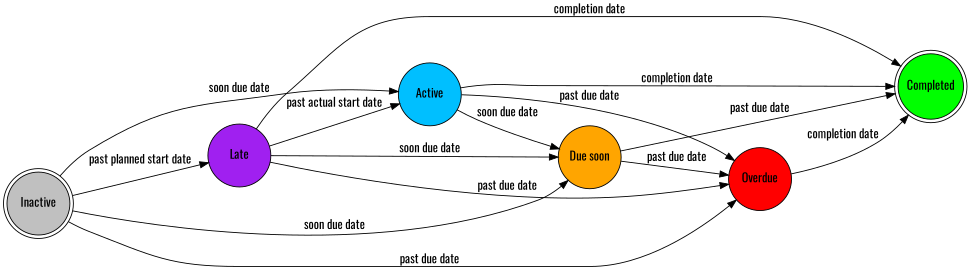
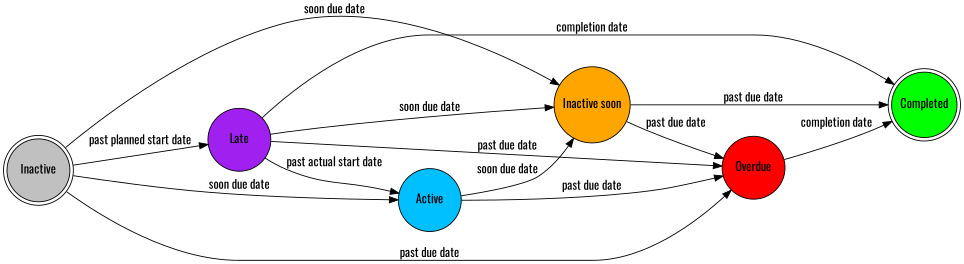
edge "Active" -> "Completed": removed, label "completion date"
node "Due soon": label "Due soon" -> "Inactive soon"
